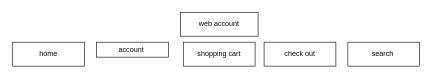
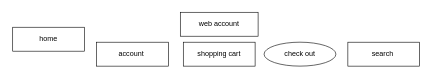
node "account": size 72x15 -> 72x24
node "home": moved (48, 54) -> (48, 39)
node "check out": shape rectangle -> ellipse
